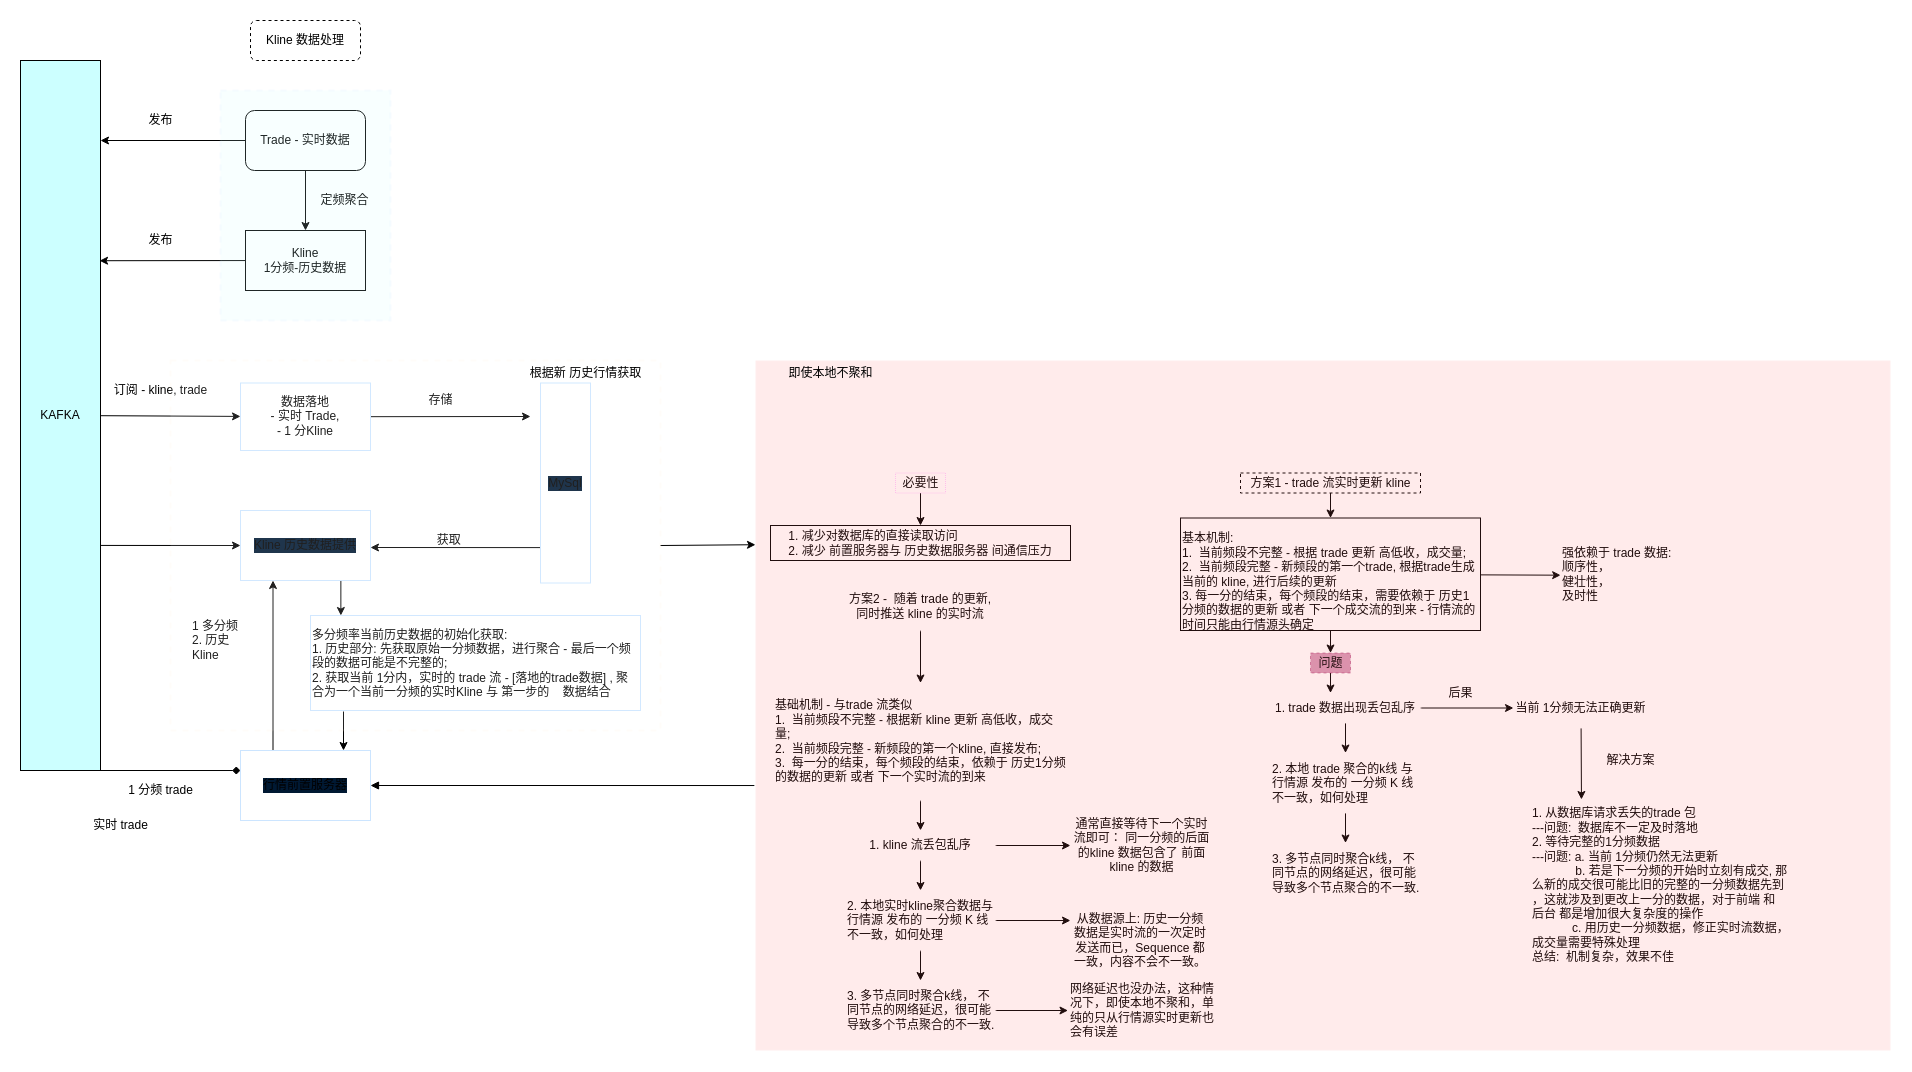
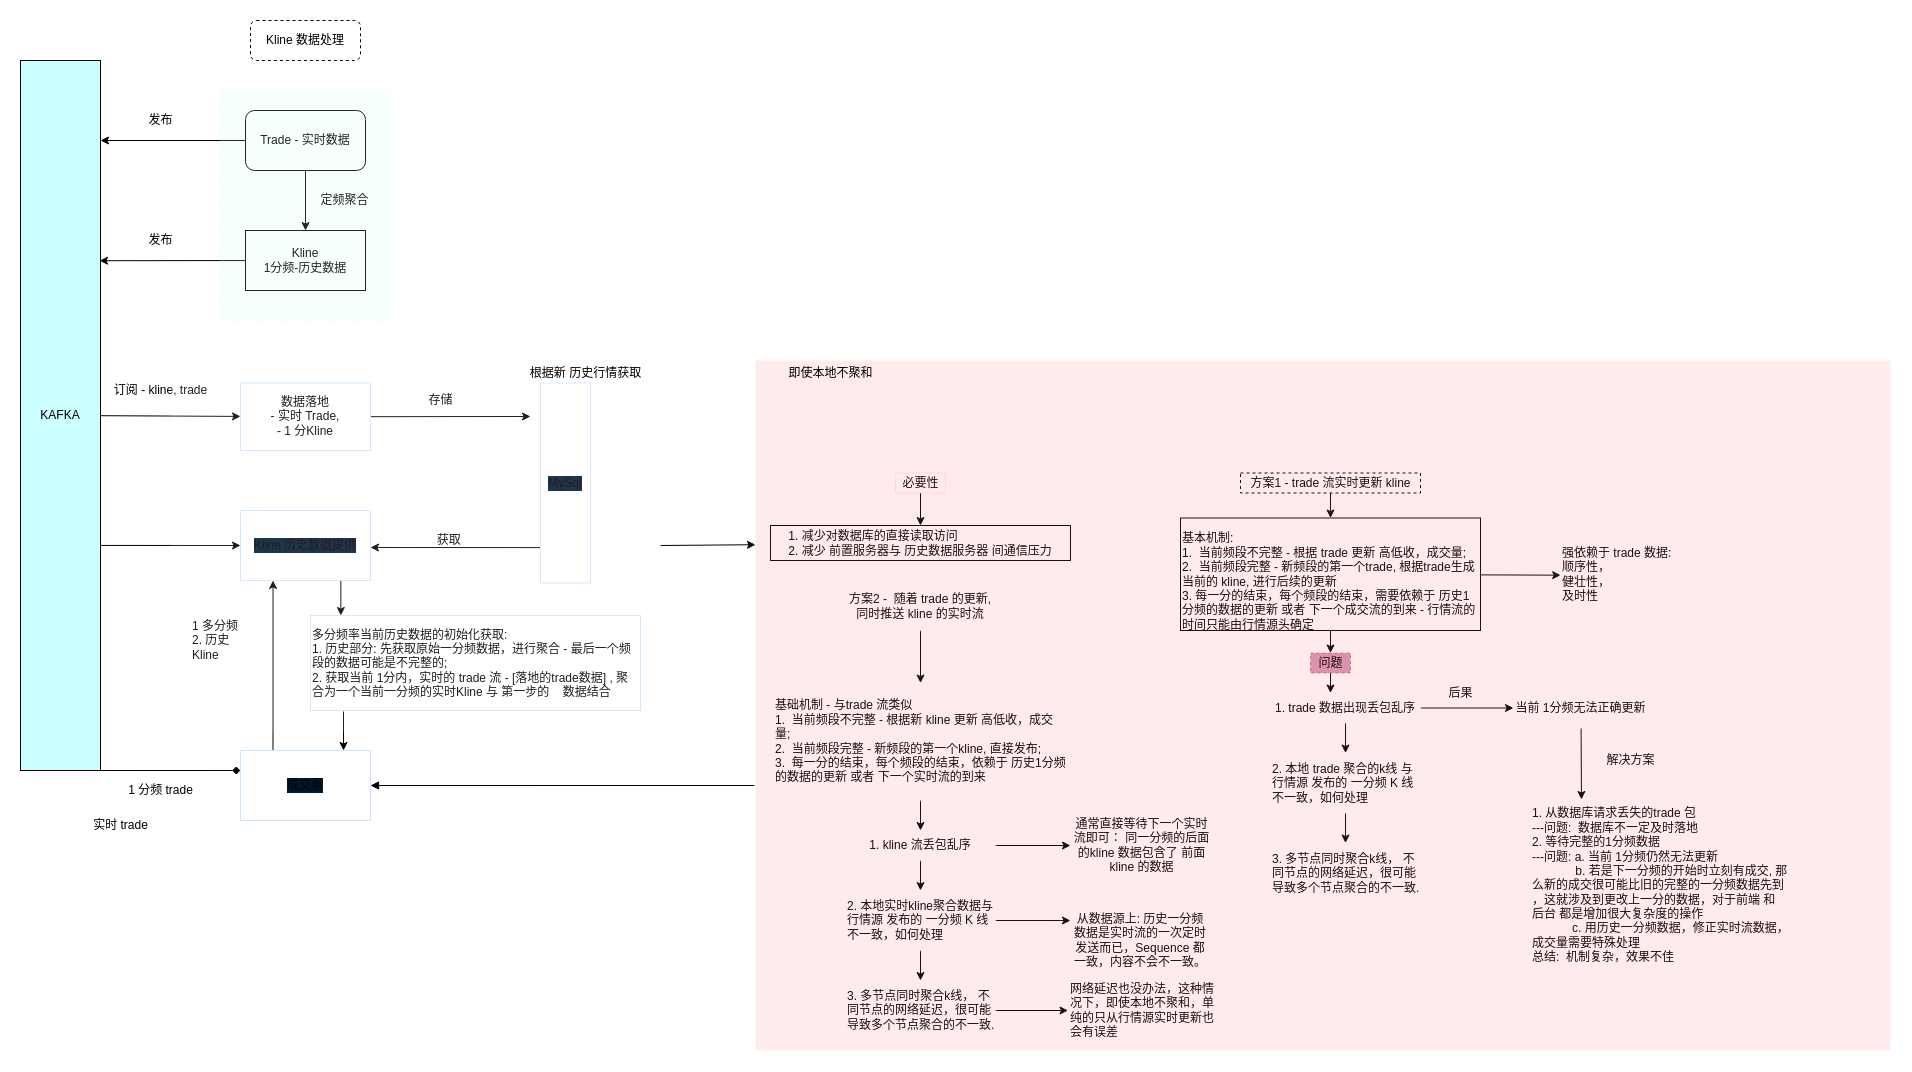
node "行情前置服务器": label "行情前置服务器" -> "成交量"
